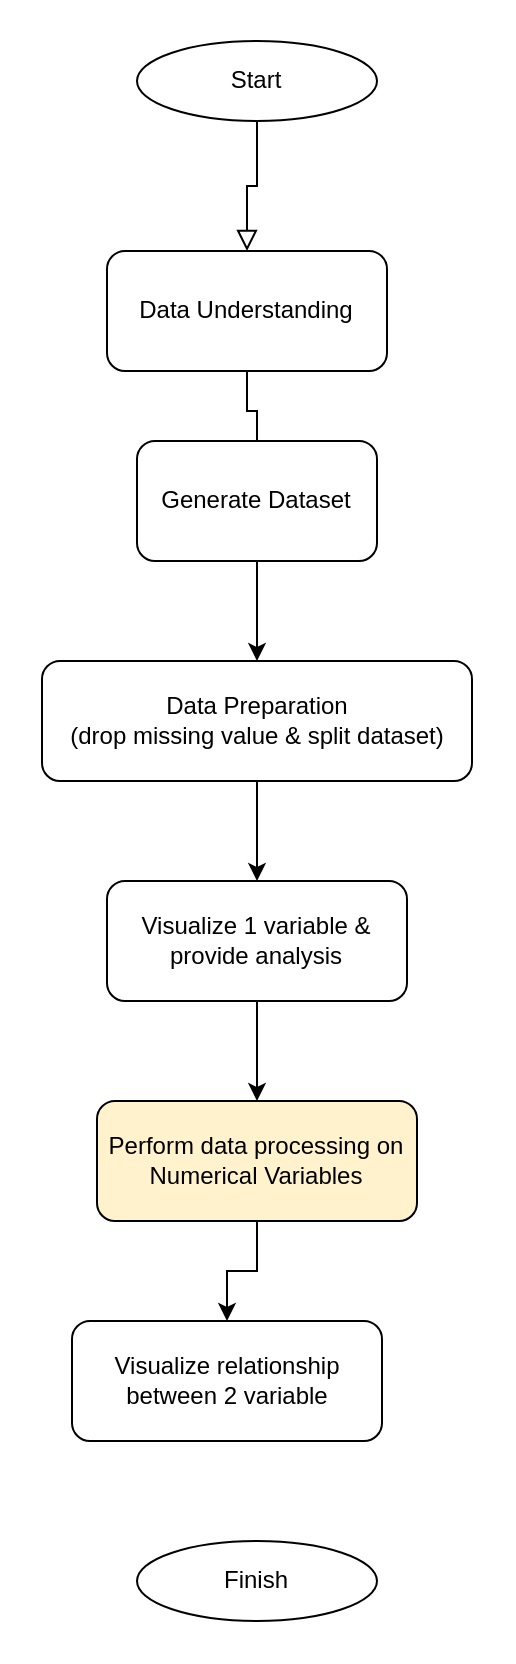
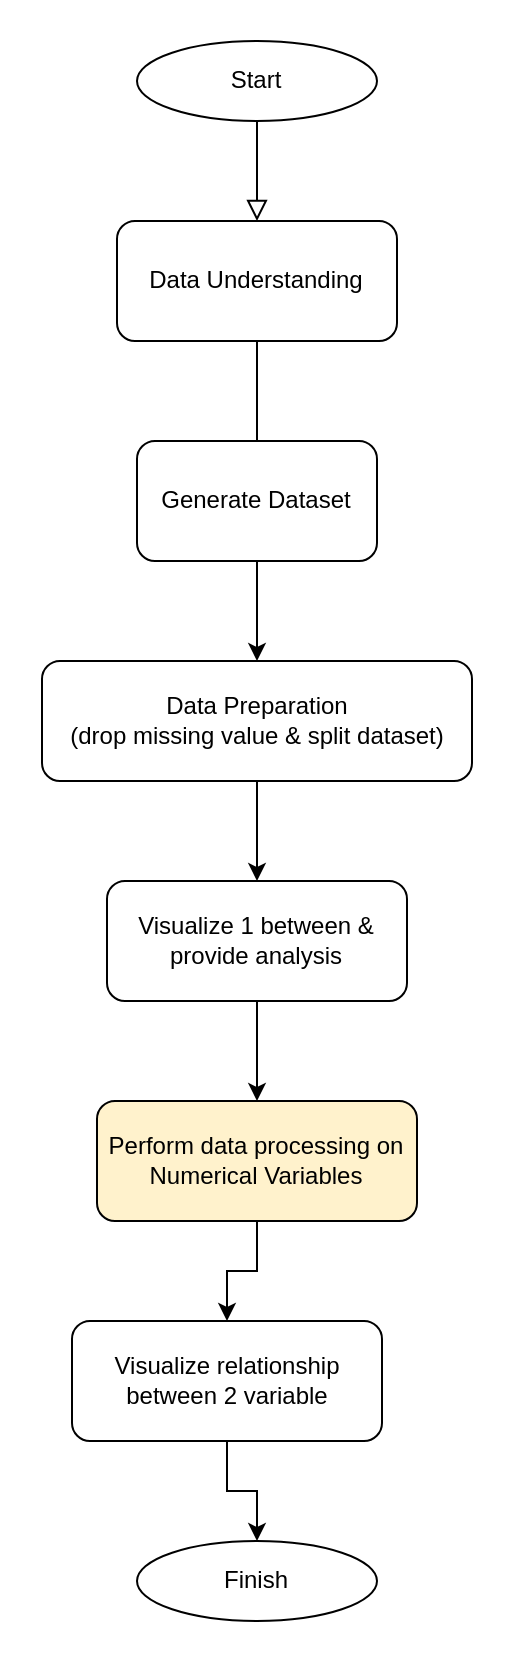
node "Data Understanding": moved (247, 311) -> (257, 281)
node "Visualize 1 variable & provide analysis": label "Visualize 1 variable & provide analysis" -> "Visualize 1 between & provide analysis"
edge "Visualize relationship between 2 variable" -> "Finish": added
